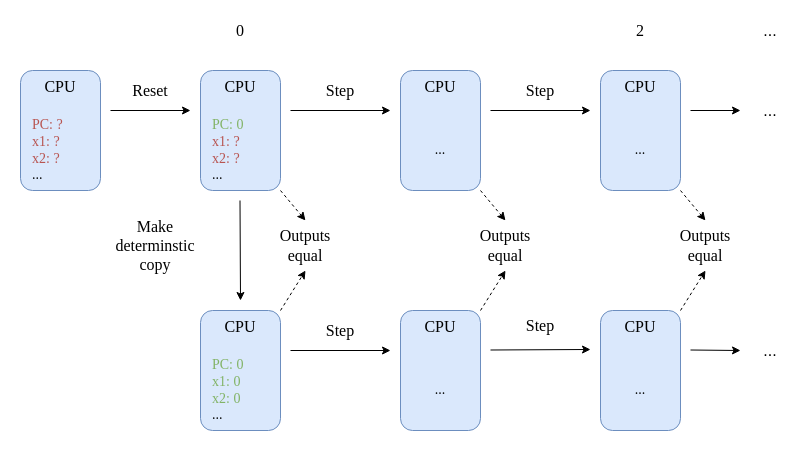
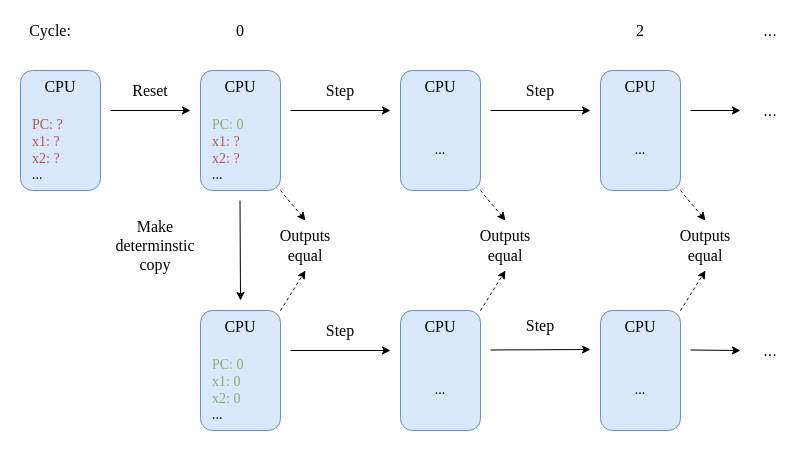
node "Cycle:": added
